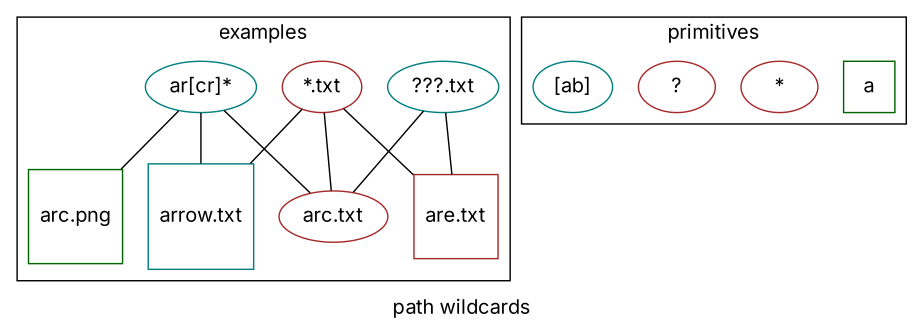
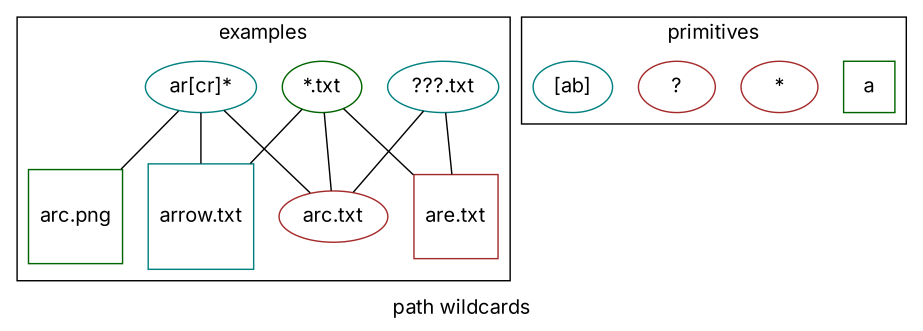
node "*.txt": color brown -> darkgreen
